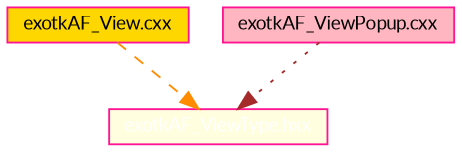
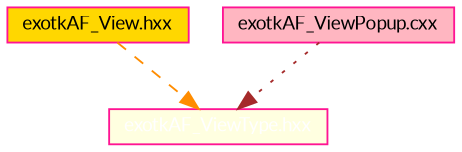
node "exotkAF_View.cxx": label "exotkAF_View.cxx" -> "exotkAF_View.hxx"
